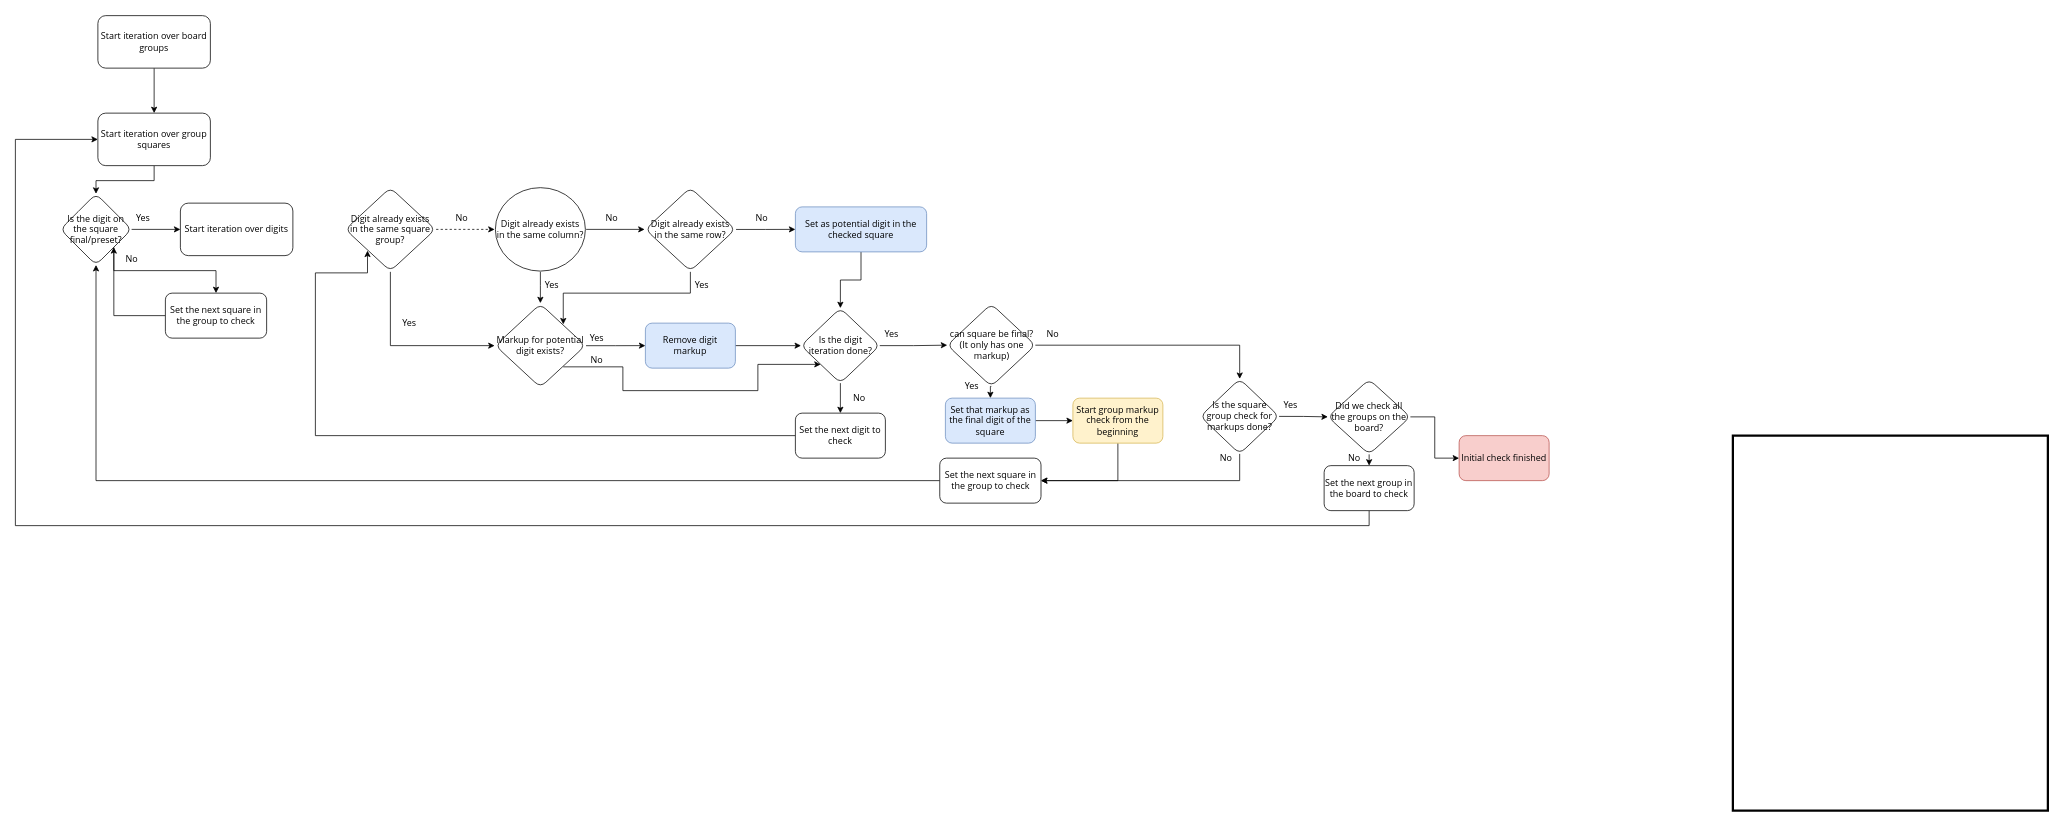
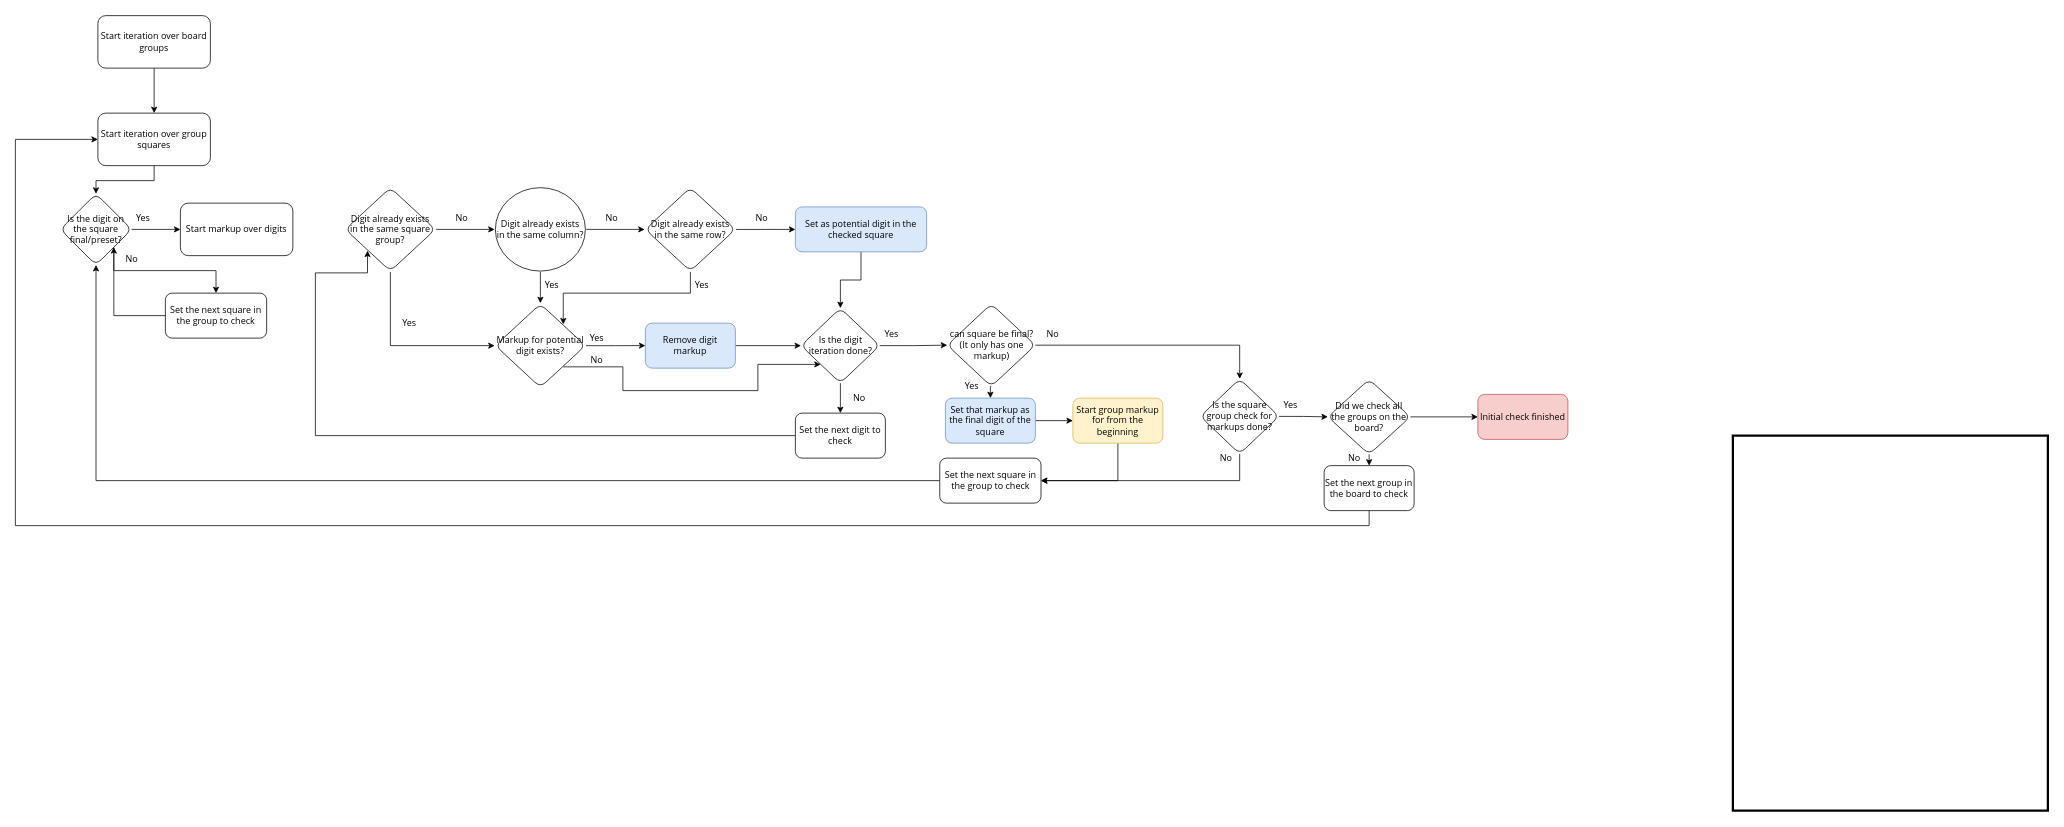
node "Start iteration over digits": label "Start iteration over digits" -> "Start markup over digits"
edge "Digit already exists in the same square group?" -> "Digit already exists in the same column?": style dashed -> solid
node "Start group markup check from the beginning": label "Start group markup check from the beginning" -> "Start group markup for from the beginning"
node "Initial check finished": moved (1504, 458) -> (1523, 417)
